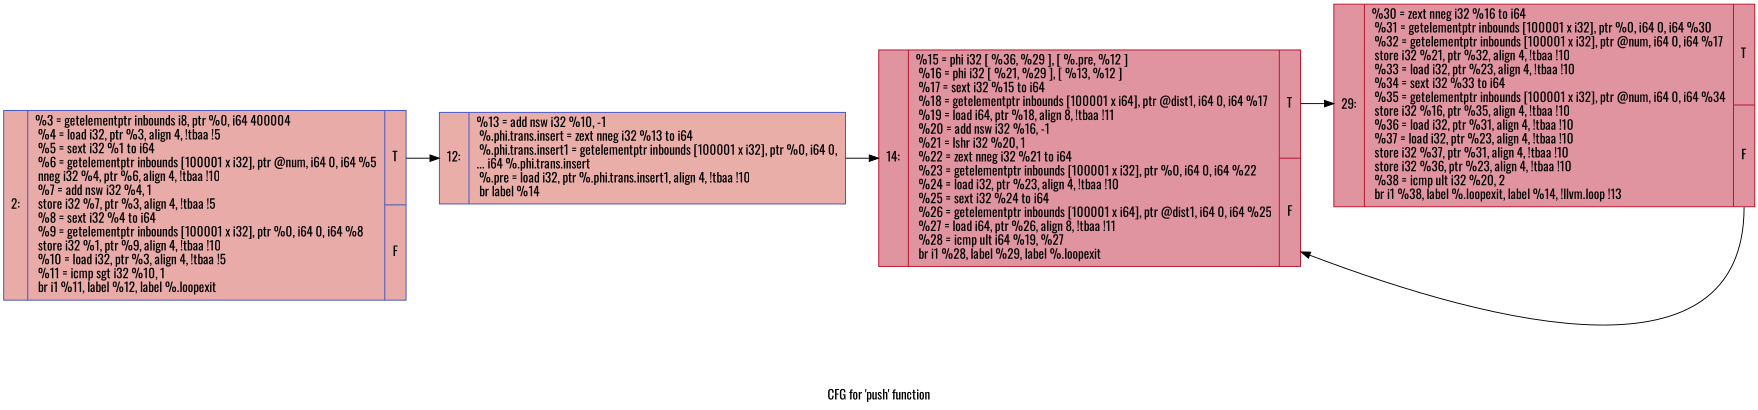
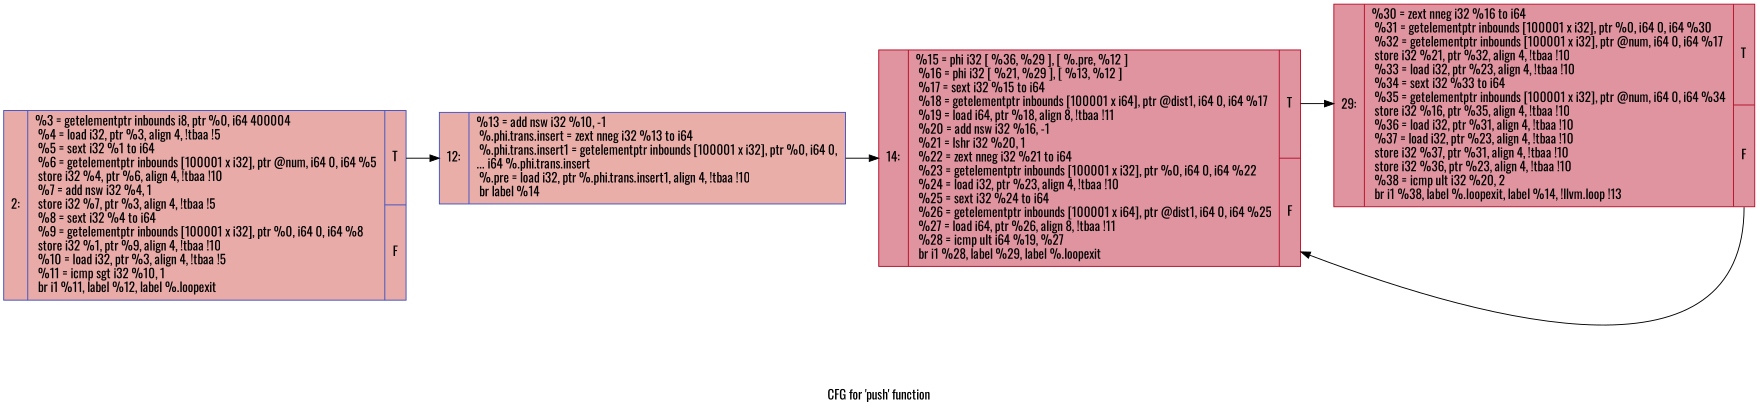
node "2:": text "nneg i32 %4, ptr %6, align 4, !tbaa !10" -> "store i32 %4, ptr %6, align 4, !tbaa !10"
